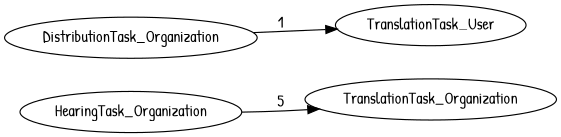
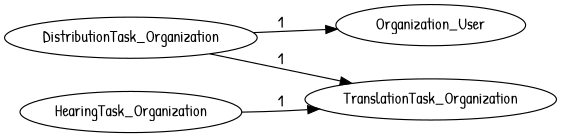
node "TranslationTask_User": label "TranslationTask_User" -> "Organization_User"
edge "DistributionTask_Organization" -> "TranslationTask_Organization": added, label "1"
edge "HearingTask_Organization" -> "TranslationTask_Organization": label "5" -> "1"
